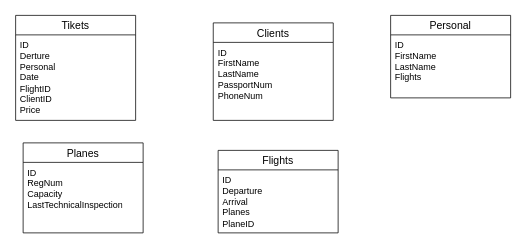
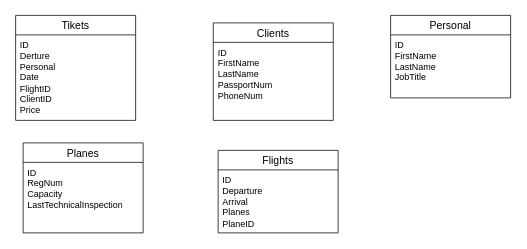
node "ID FirstName LastName Flights": label "ID FirstName LastName Flights" -> "ID FirstName LastName JobTitle"
